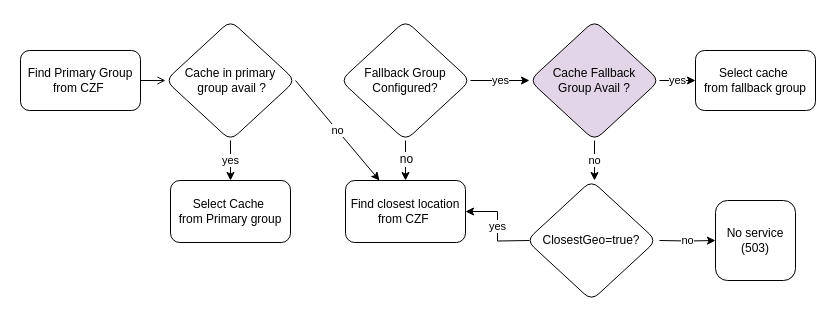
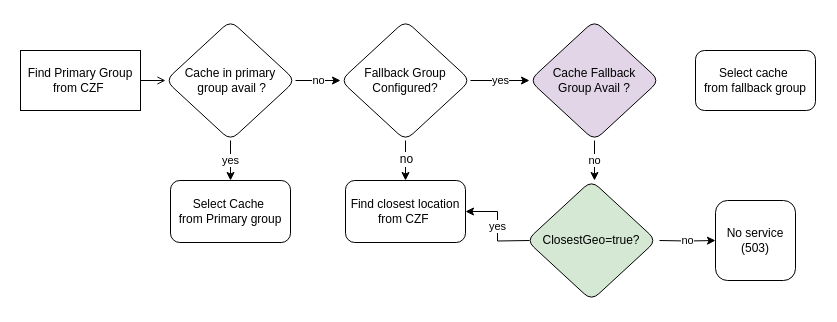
node "Find Primary Group from CZF": shape rounded rectangle -> rectangle
edge "Cache Fallback Group Avail ?" -> "Select cache from fallback group": removed, label "yes"
edge "Cache in primary group avail ?" -> "Find closest location from CZF": now "Cache in primary group avail ?" -> "Fallback Group Configured?"
node "ClosestGeo=true?": fillcolor #ffffff -> #d5e8d4
